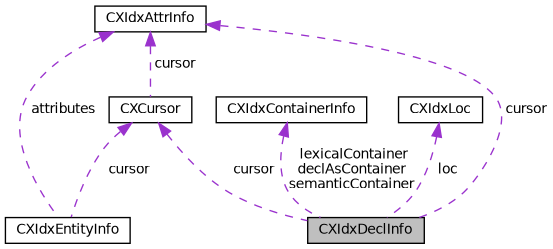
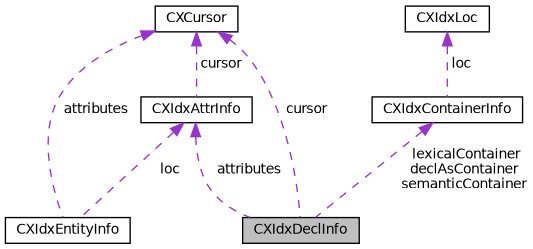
edge "CXCursor" -> "CXIdxAttrInfo": reversed
edge "CXIdxEntityInfo" -> "CXIdxAttrInfo": label " attributes" -> " loc"
edge "CXIdxDeclInfo" -> "CXIdxAttrInfo": label " cursor" -> " attributes"
edge "CXIdxEntityInfo" -> "CXCursor": label " cursor" -> " attributes"
edge "CXIdxDeclInfo" -> "CXIdxLoc": now "CXIdxContainerInfo" -> "CXIdxLoc"
